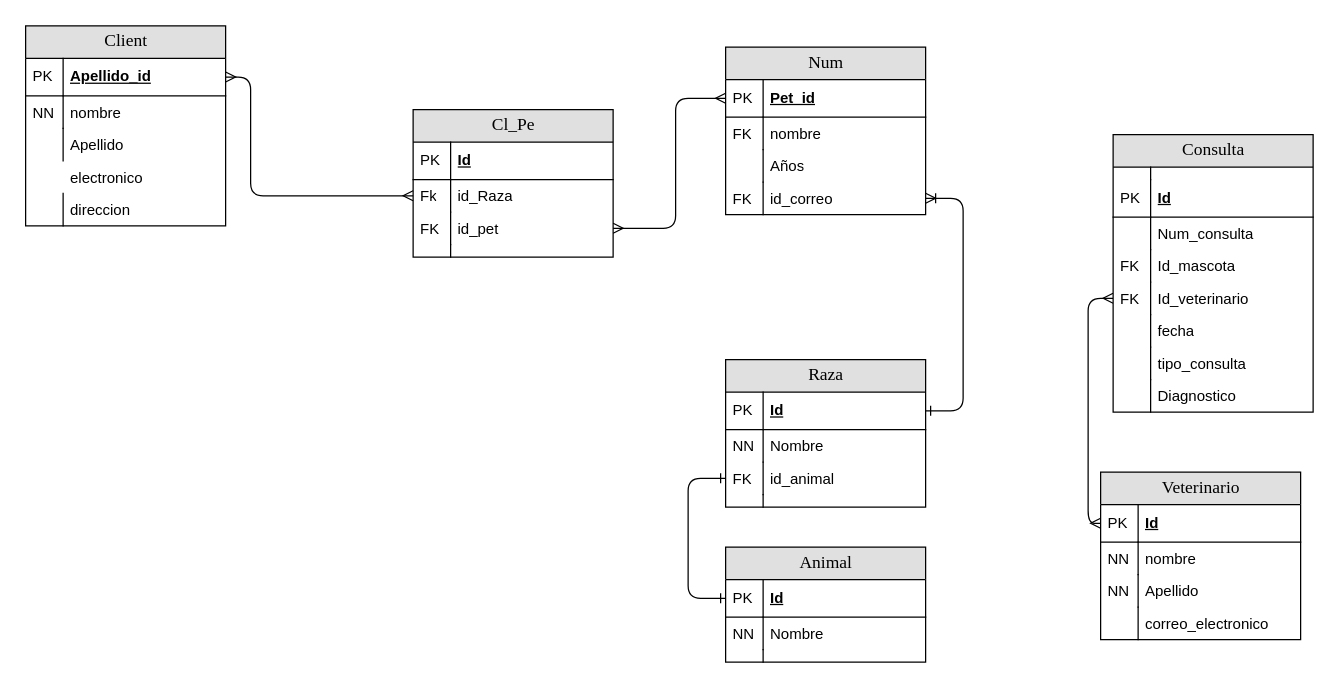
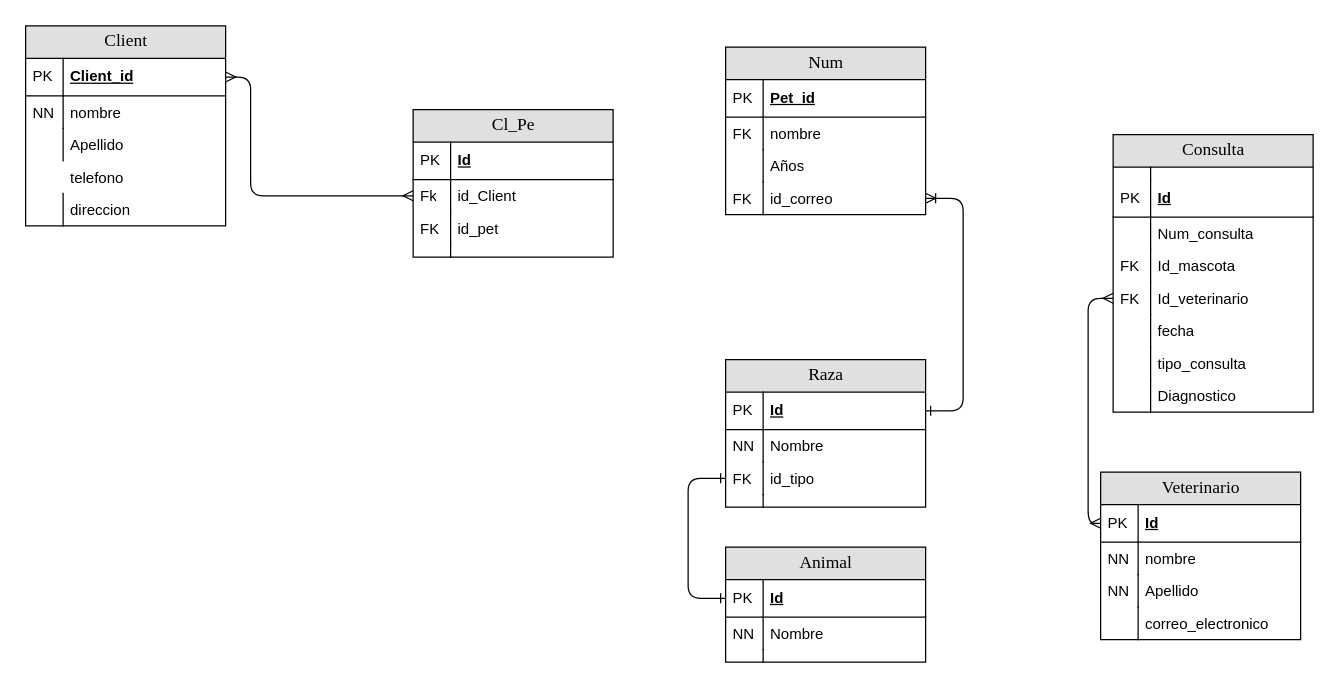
node "Apellido_id": label "Apellido_id" -> "Client_id"
edge "Pet_id" -- "id_pet": removed
node "electronico": label "electronico" -> "telefono"
node "id_Raza": label "id_Raza" -> "id_Client"
node "id_animal": label "id_animal" -> "id_tipo"
